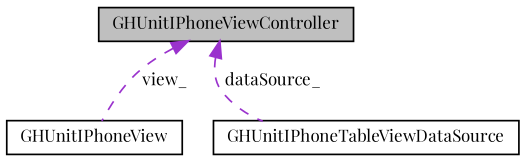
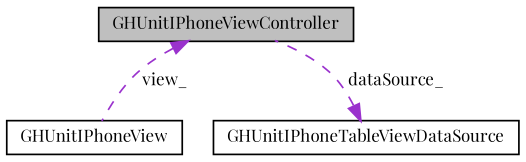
edge "GHUnitIPhoneTableViewDataSource" -> "GHUnitIPhoneViewController": reversed
